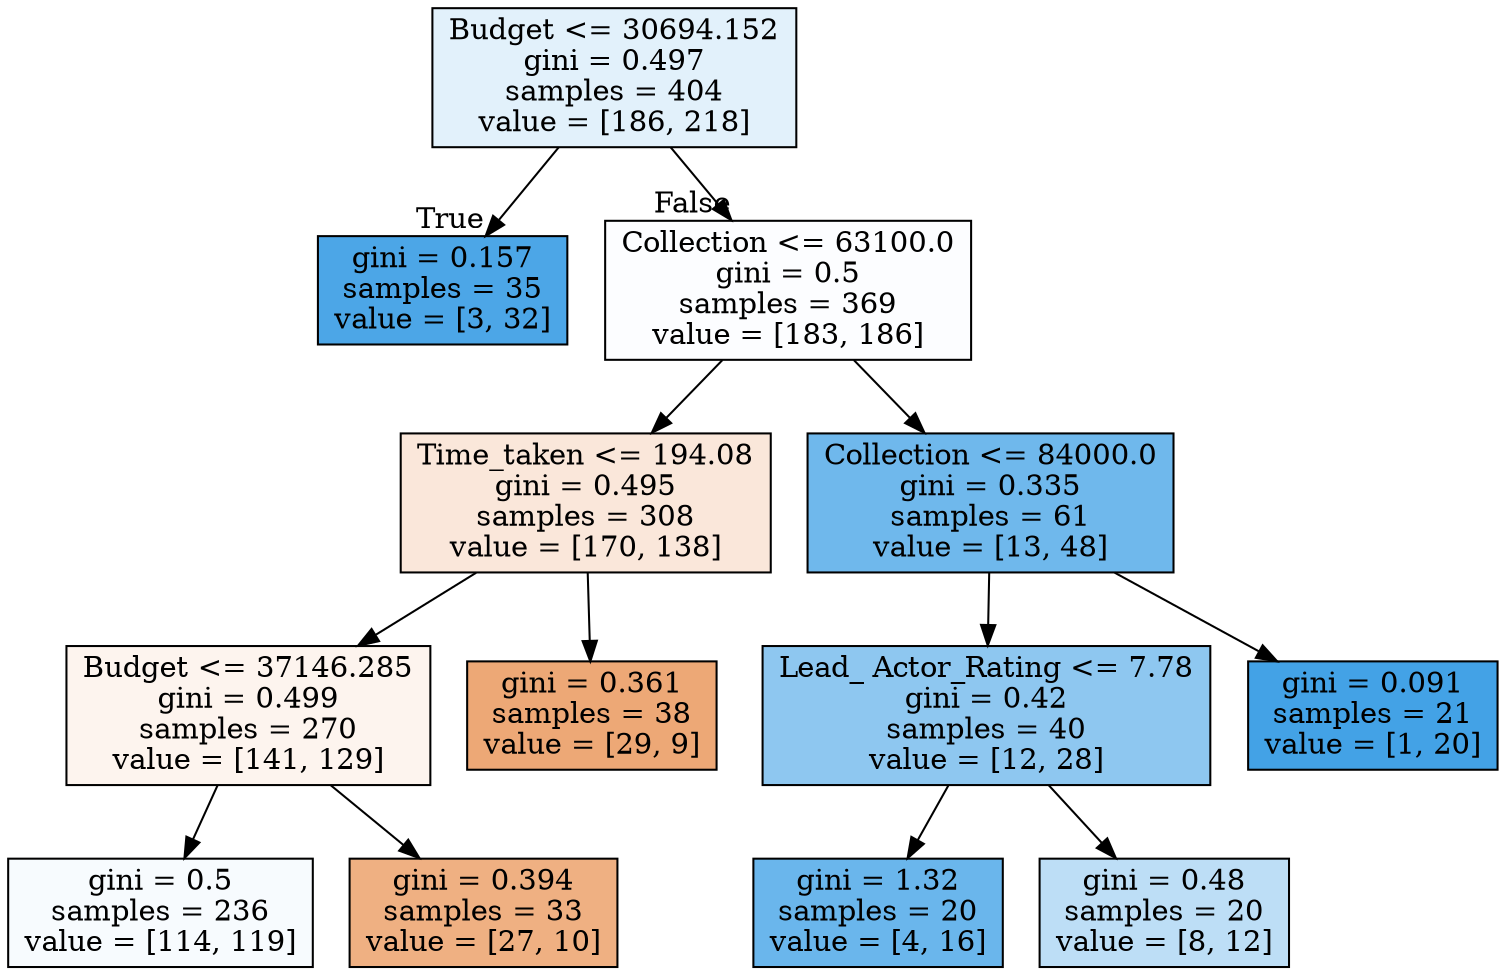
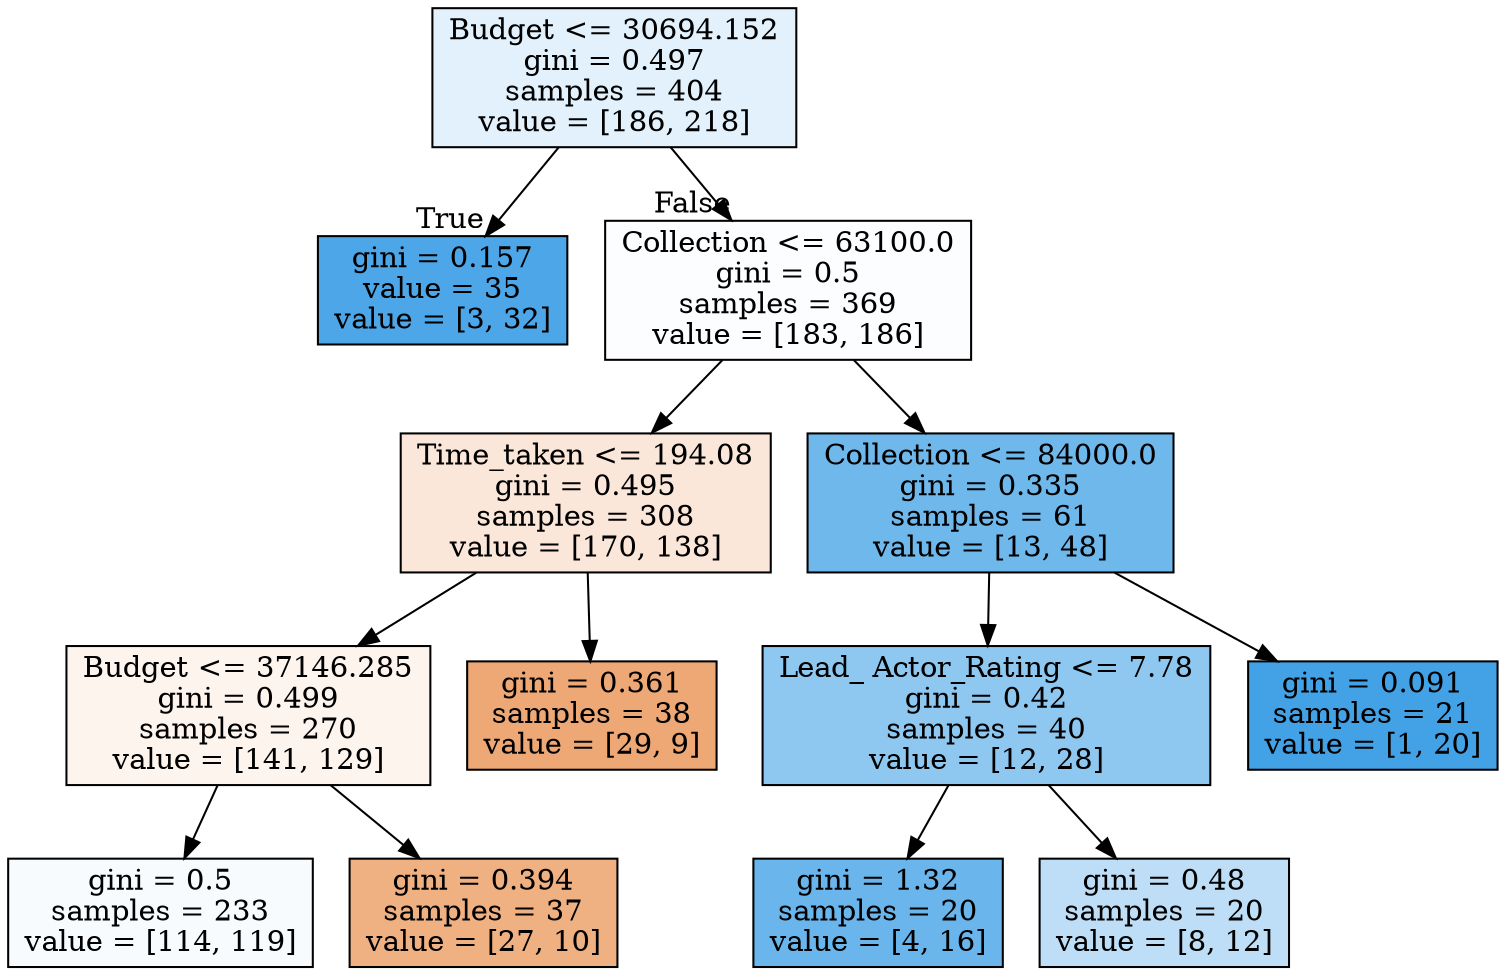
node "gini = 0.157 samples = 35 value = [3, 32]": label "gini = 0.157 samples = 35 value = [3, 32]" -> "gini = 0.157 value = 35 value = [3, 32]"
node "gini = 0.5 samples = 236 value = [114, 119]": label "gini = 0.5 samples = 236 value = [114, 119]" -> "gini = 0.5 samples = 233 value = [114, 119]"
node "gini = 0.394 samples = 33 value = [27, 10]": label "gini = 0.394 samples = 33 value = [27, 10]" -> "gini = 0.394 samples = 37 value = [27, 10]"
